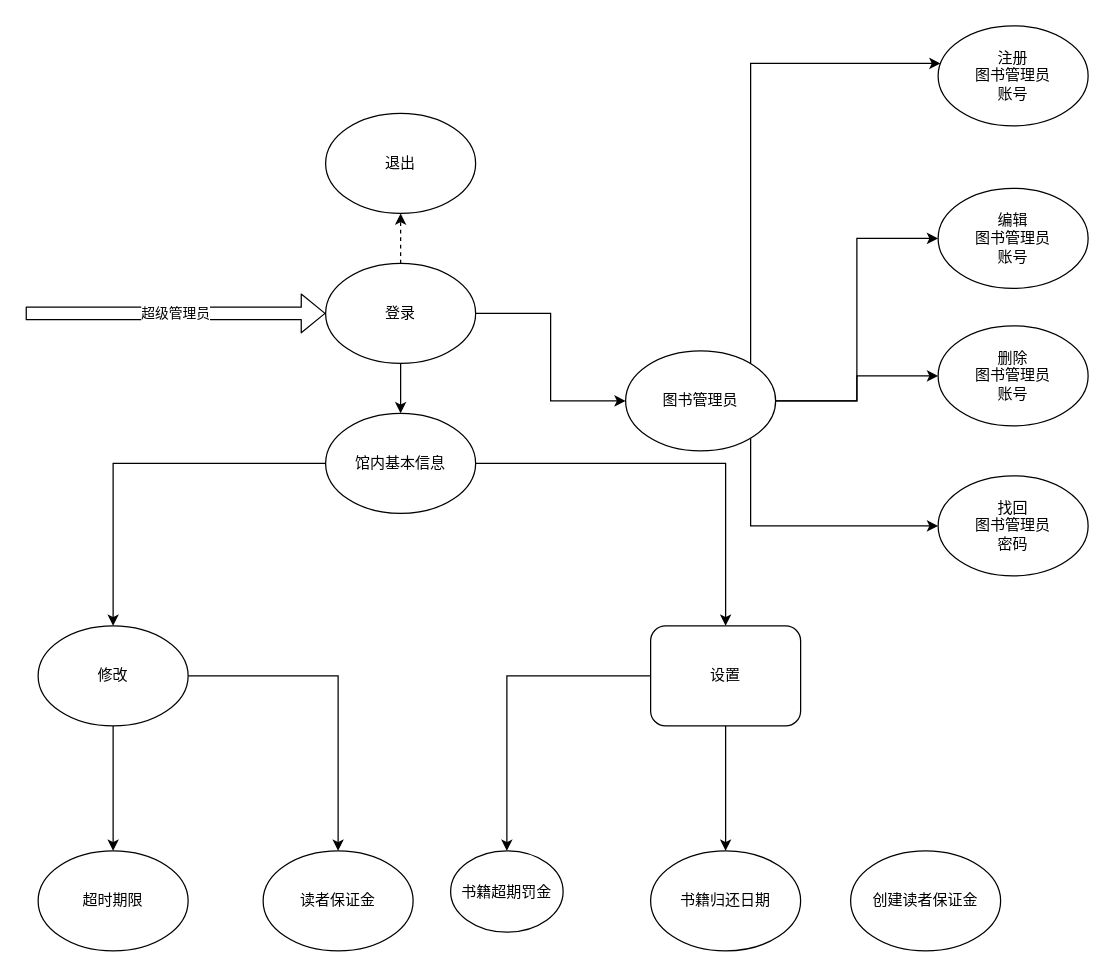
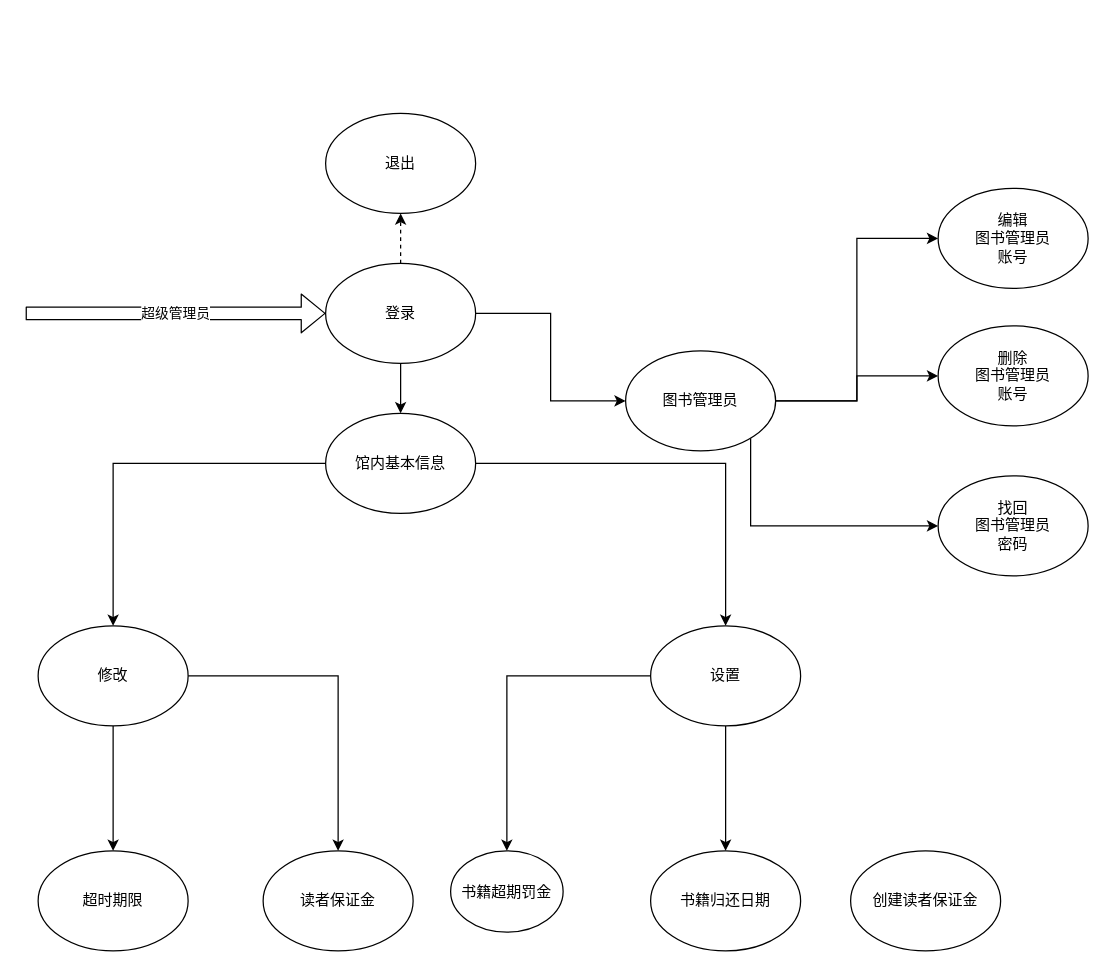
node "注册 图书管理员 账号": removed
edge "图书管理员" -> "注册 图书管理员 账号": removed
node "设置": shape rounded rectangle -> ellipse
